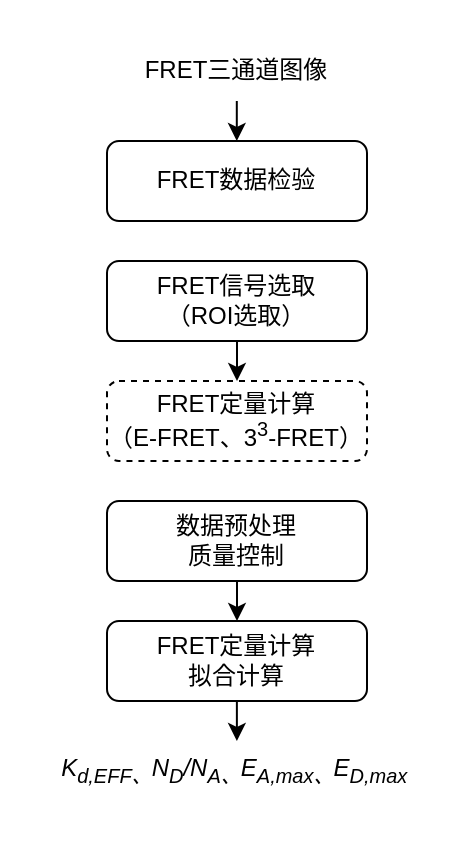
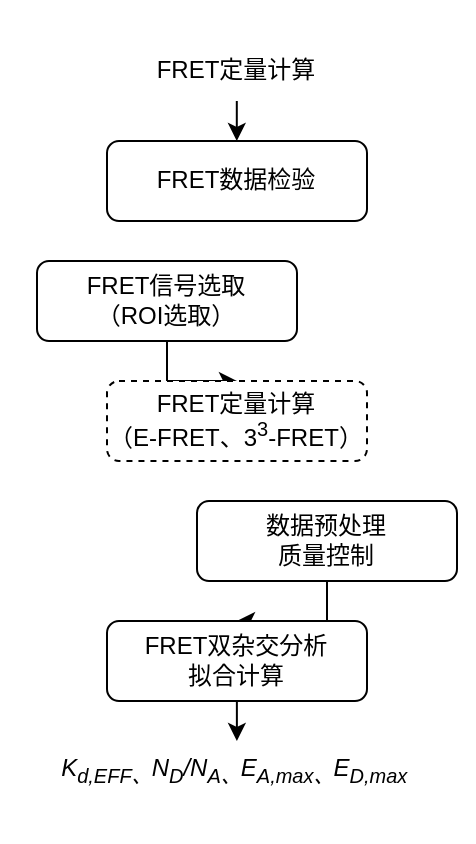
node "FRET三通道图像": label "FRET三通道图像" -> "FRET定量计算"
node "FRET信号选取 （ROI选取）": moved (237, 301) -> (167, 301)
node "数据预处理 质量控制": moved (237, 541) -> (327, 541)
node "FRET定量计算 拟合计算": label "FRET定量计算 拟合计算" -> "FRET双杂交分析 拟合计算"
